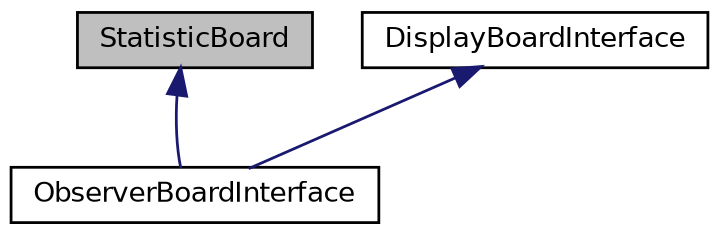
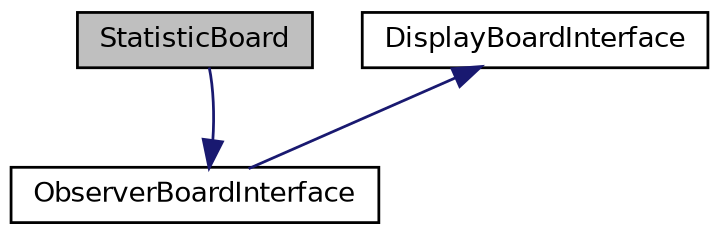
edge "ObserverBoardInterface" -> "StatisticBoard": reversed
